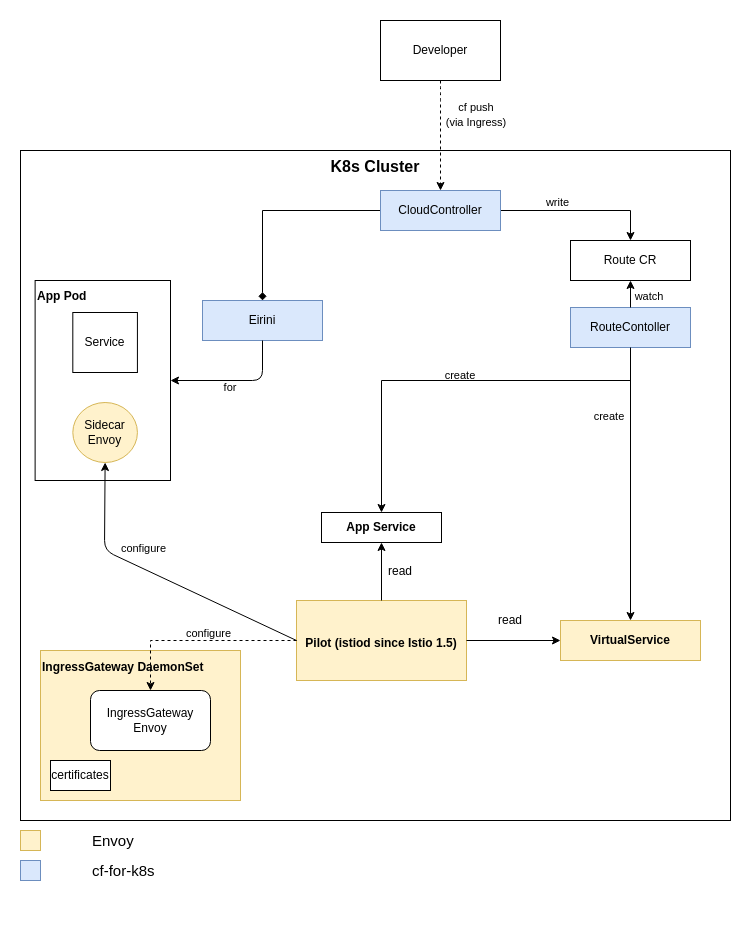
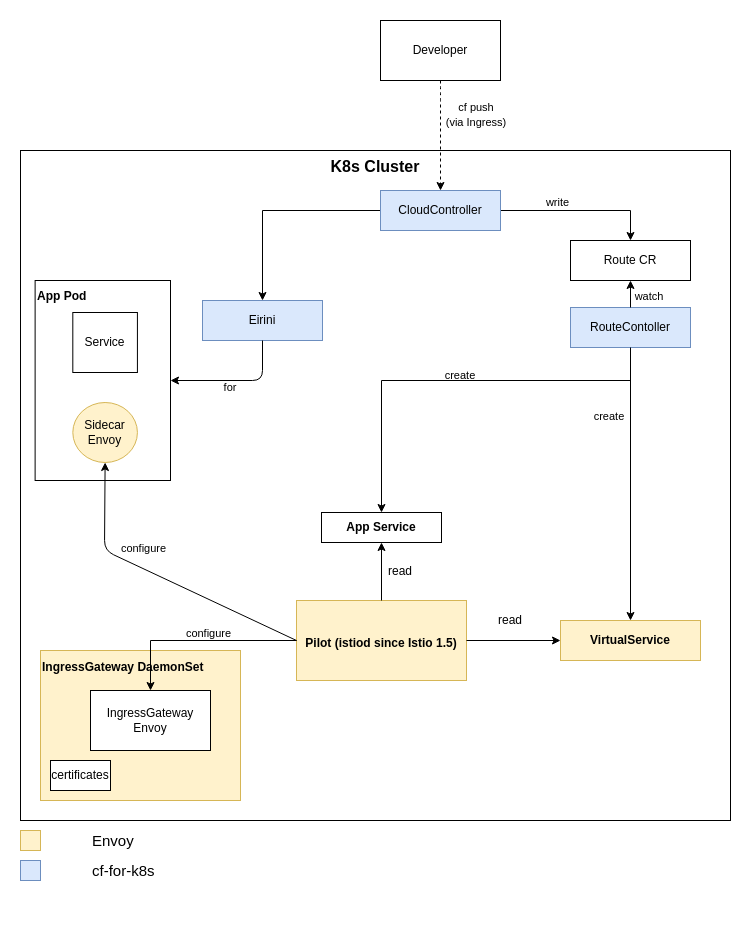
edge "CloudController" -> "Eirini": arrowhead diamond -> classic
edge "Pilot (istiod since Istio 1.5)" -> "IngressGateway Envoy": style dashed -> solid
node "IngressGateway Envoy": shape rounded rectangle -> rectangle
